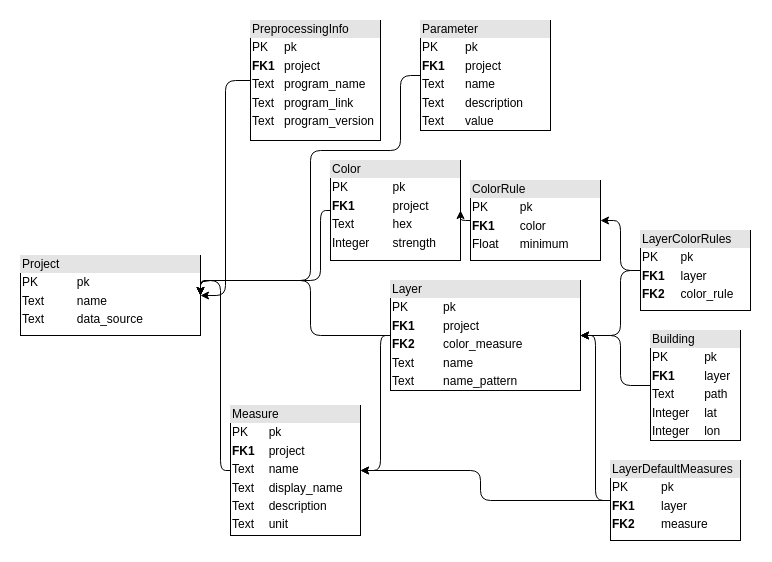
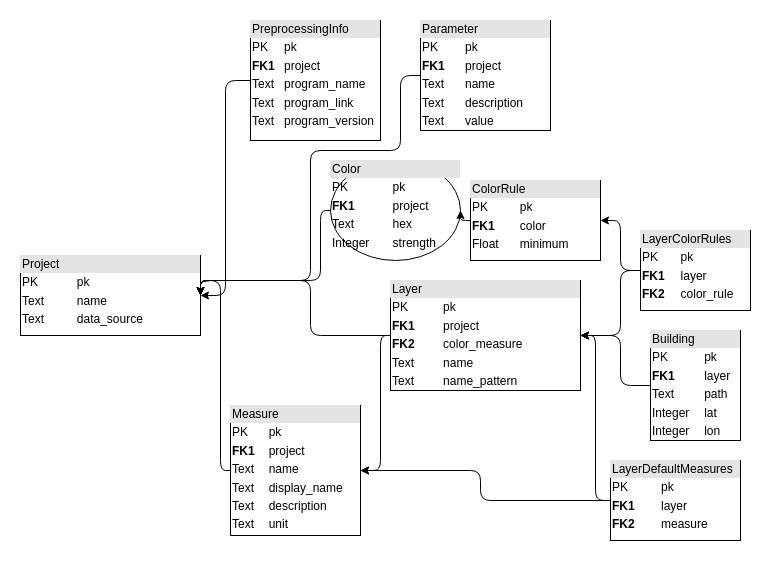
node "Color PK pk FK1 project Text hex Integer strength": shape rectangle -> ellipse
